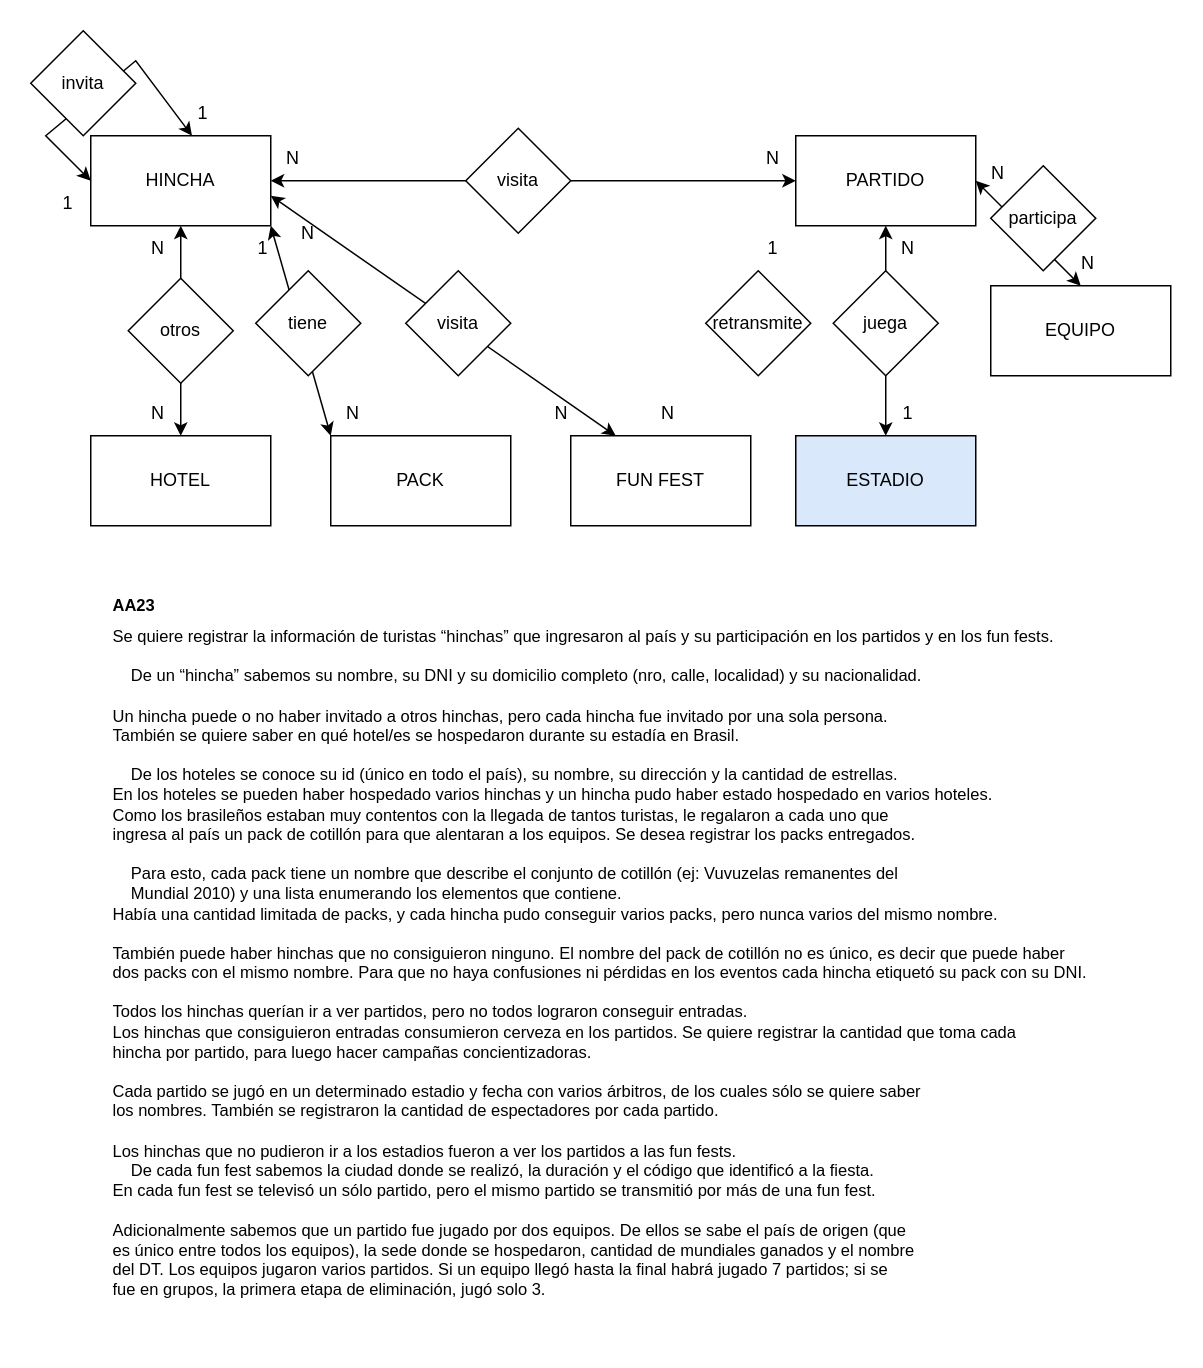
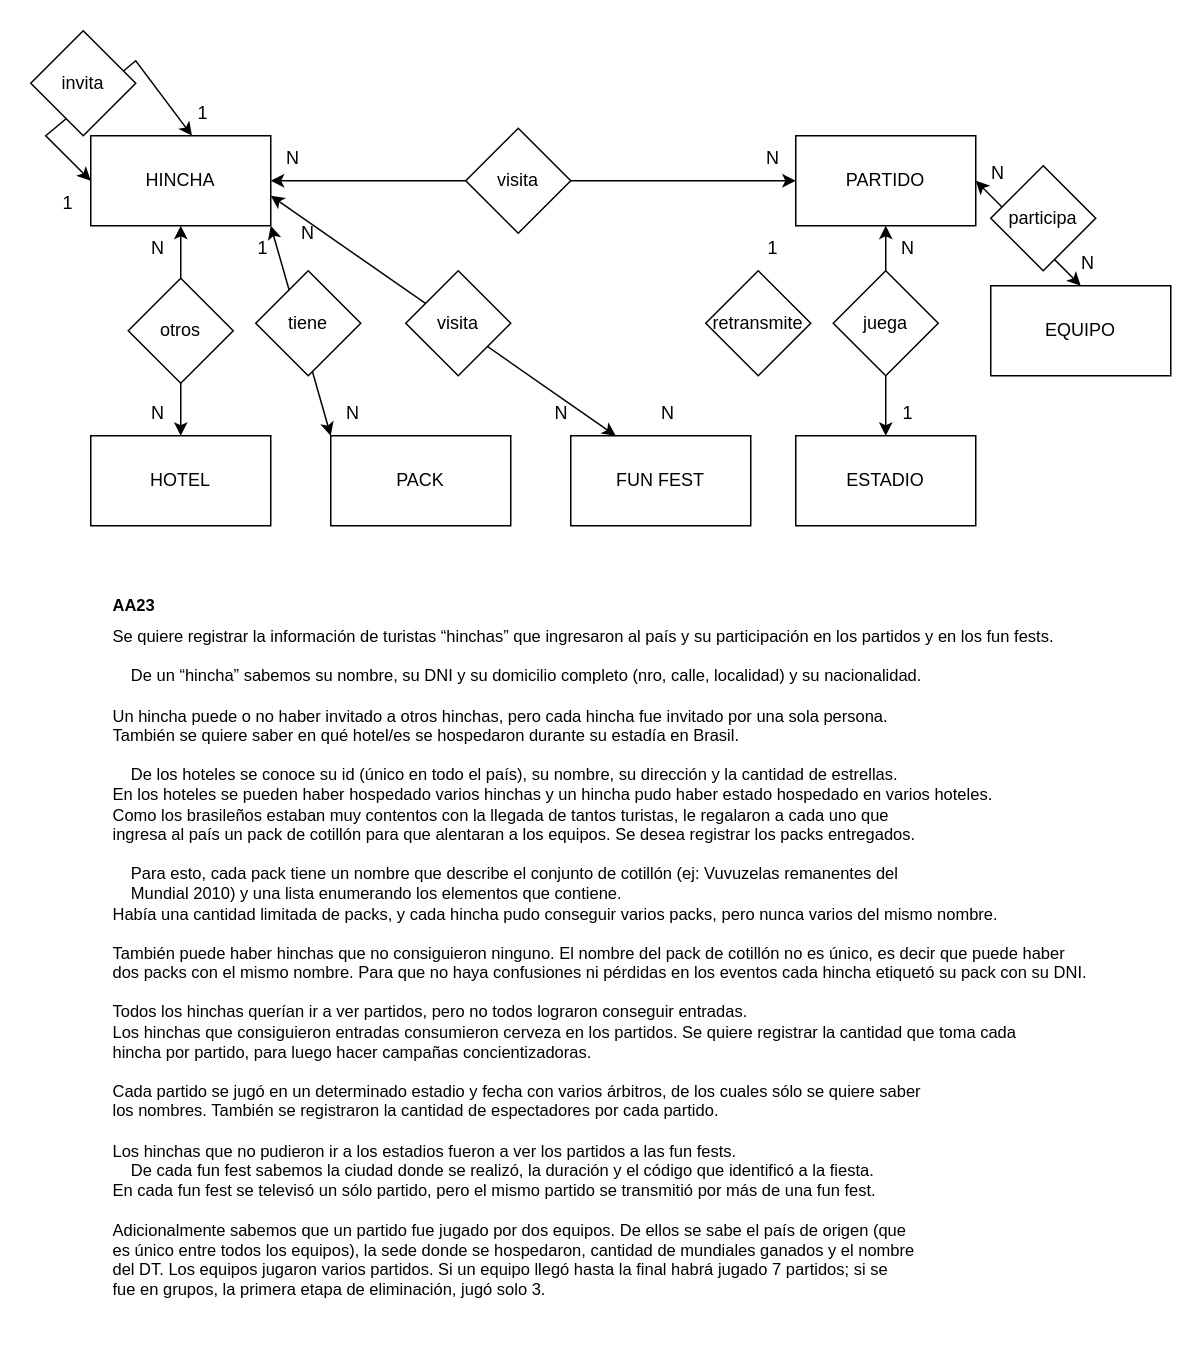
node "ESTADIO": fillcolor #dae8fc -> #ffffff
